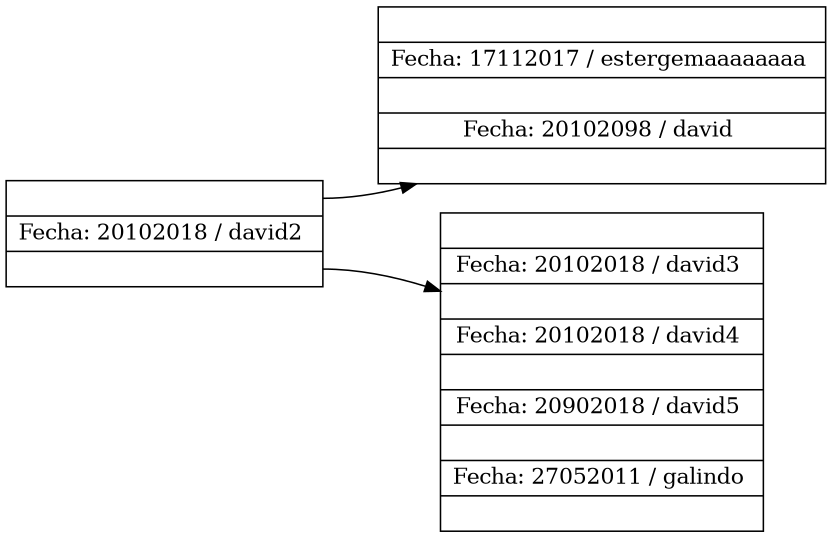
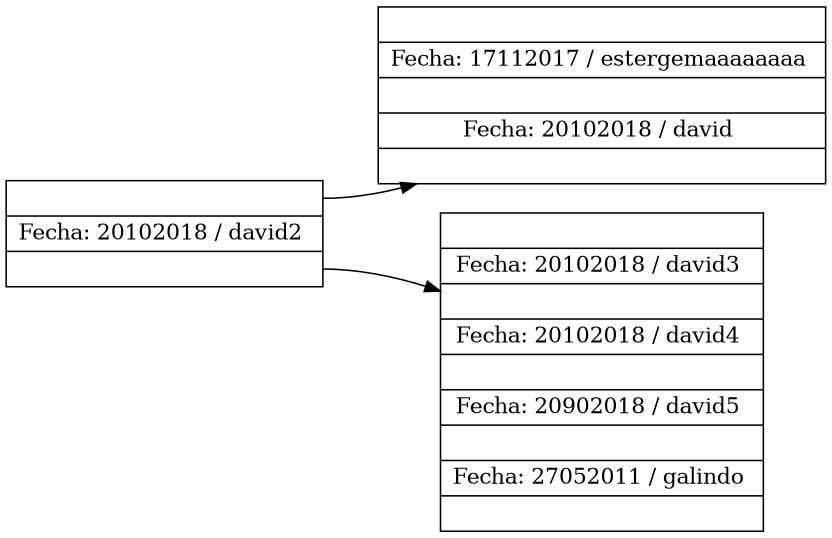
node "Fecha: 17112017 / estergemaaaaaaaa": text "Fecha: 20102098 / david" -> "Fecha: 20102018 / david"
